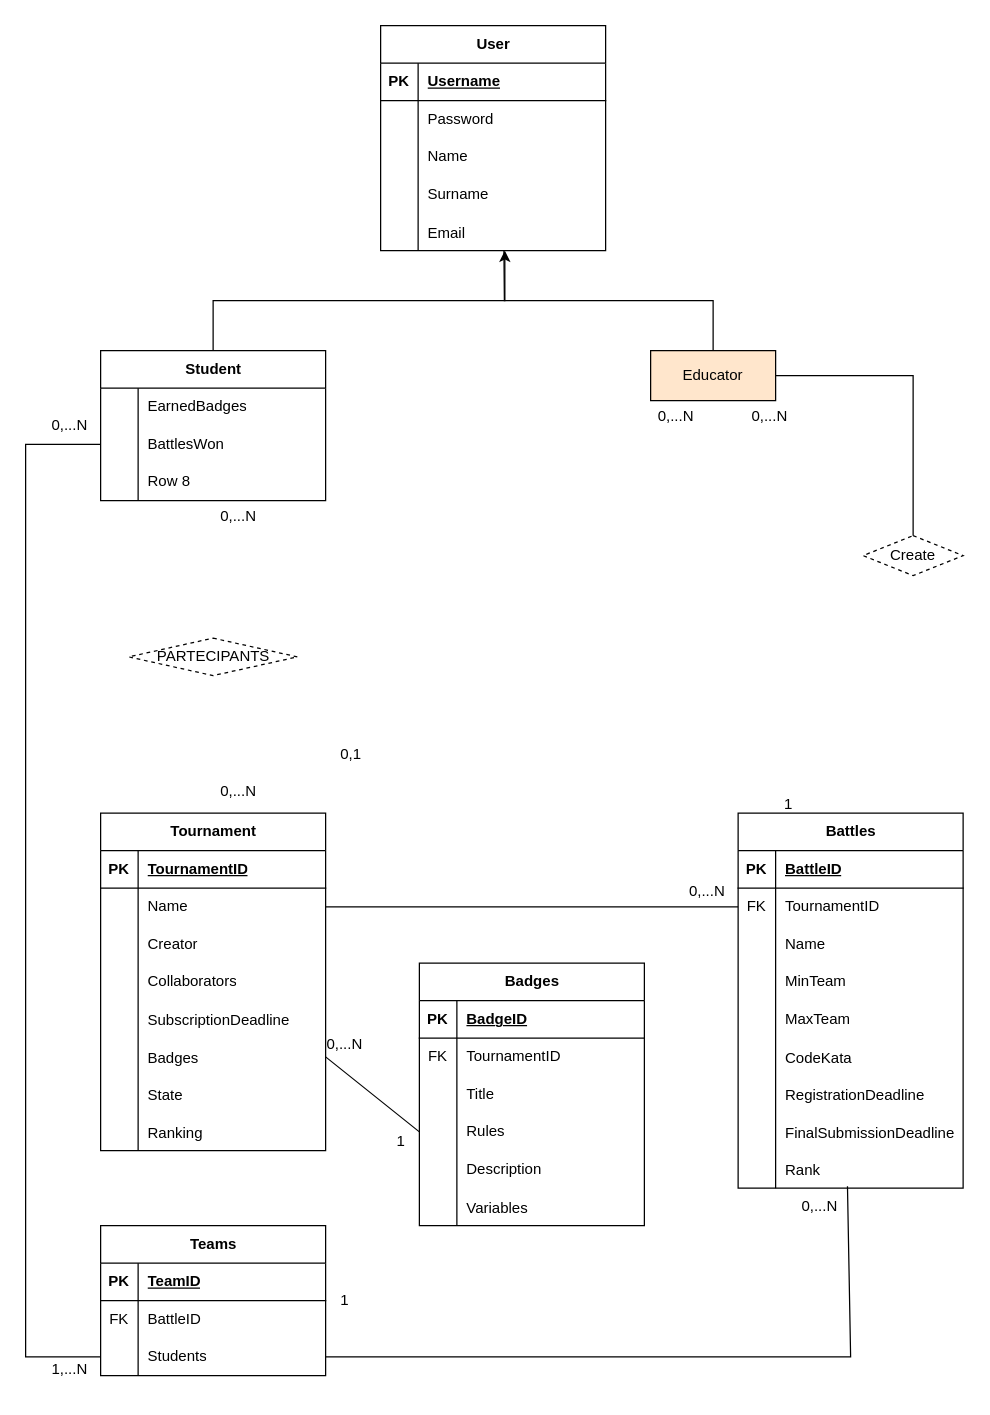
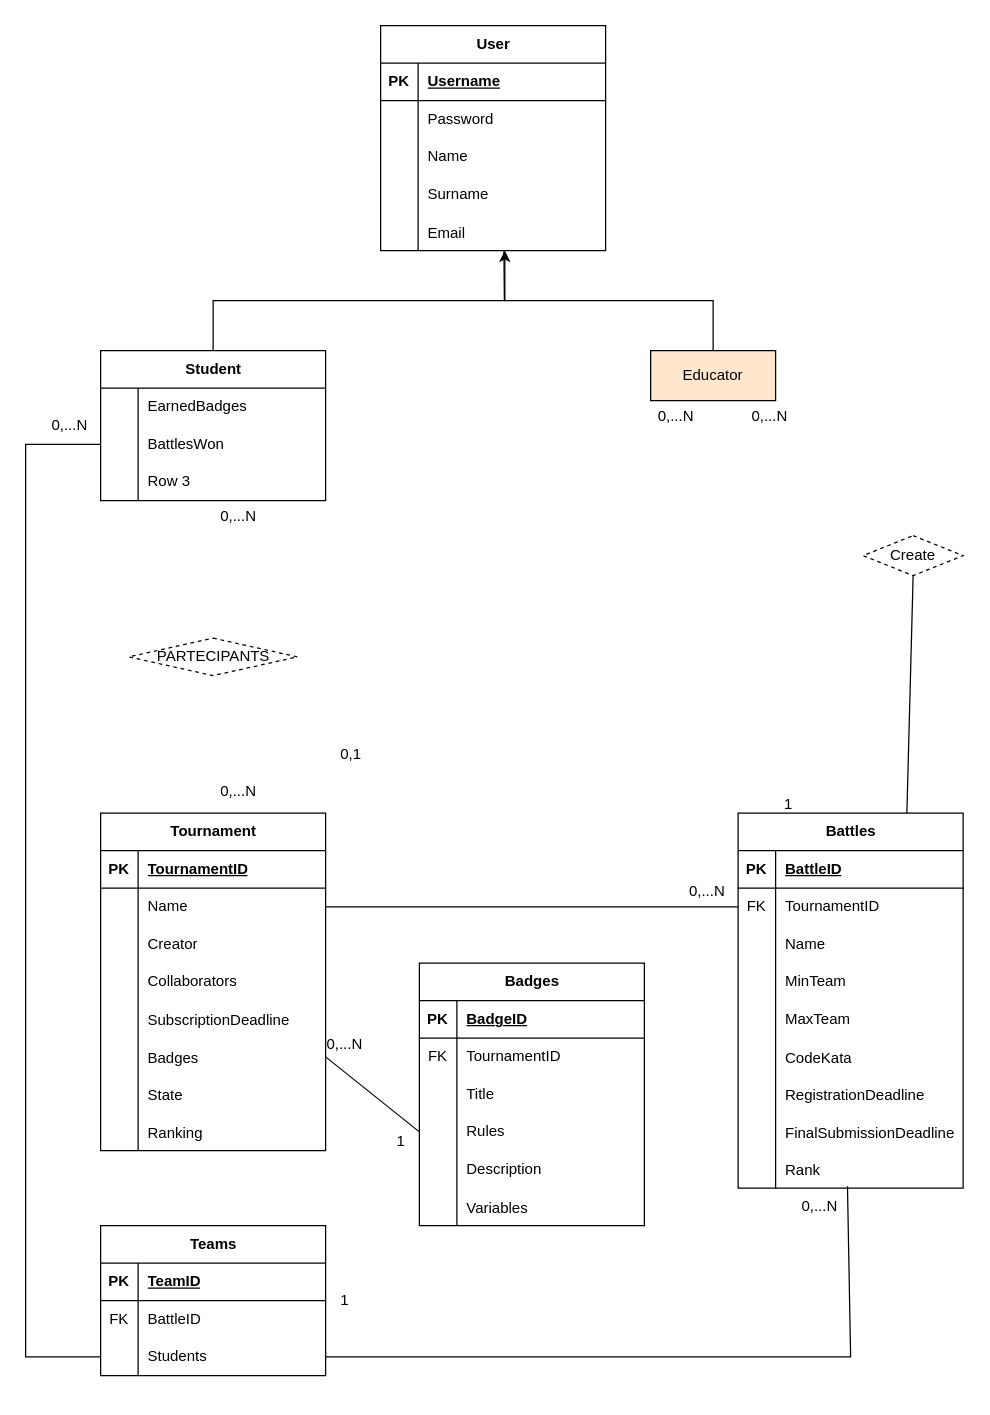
edge "Educator" -- "Create": removed
node "Row 8": label "Row 8" -> "Row 3"
edge "Create" -- "Battles": added
node "1,...N": removed
